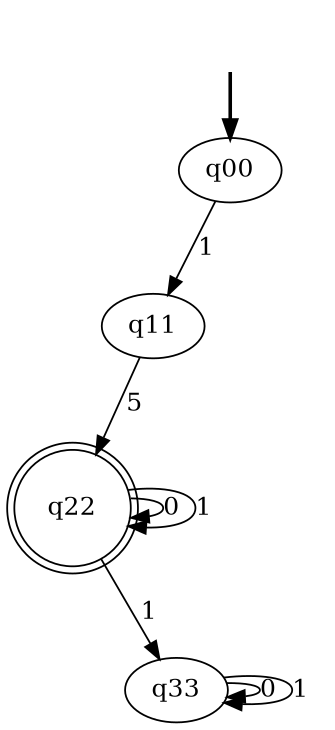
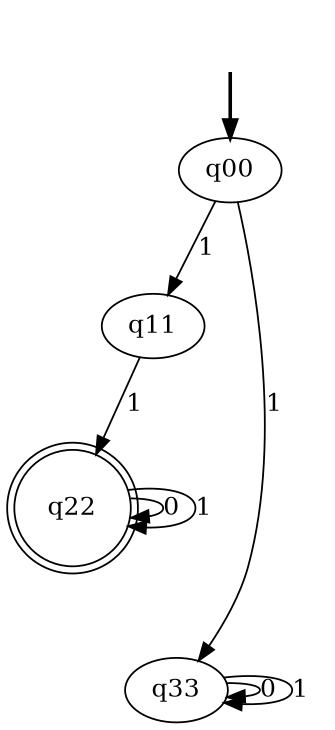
edge "q11" -> "q22": label "5" -> "1"
edge "q22" -> "q33": now "q00" -> "q33"
